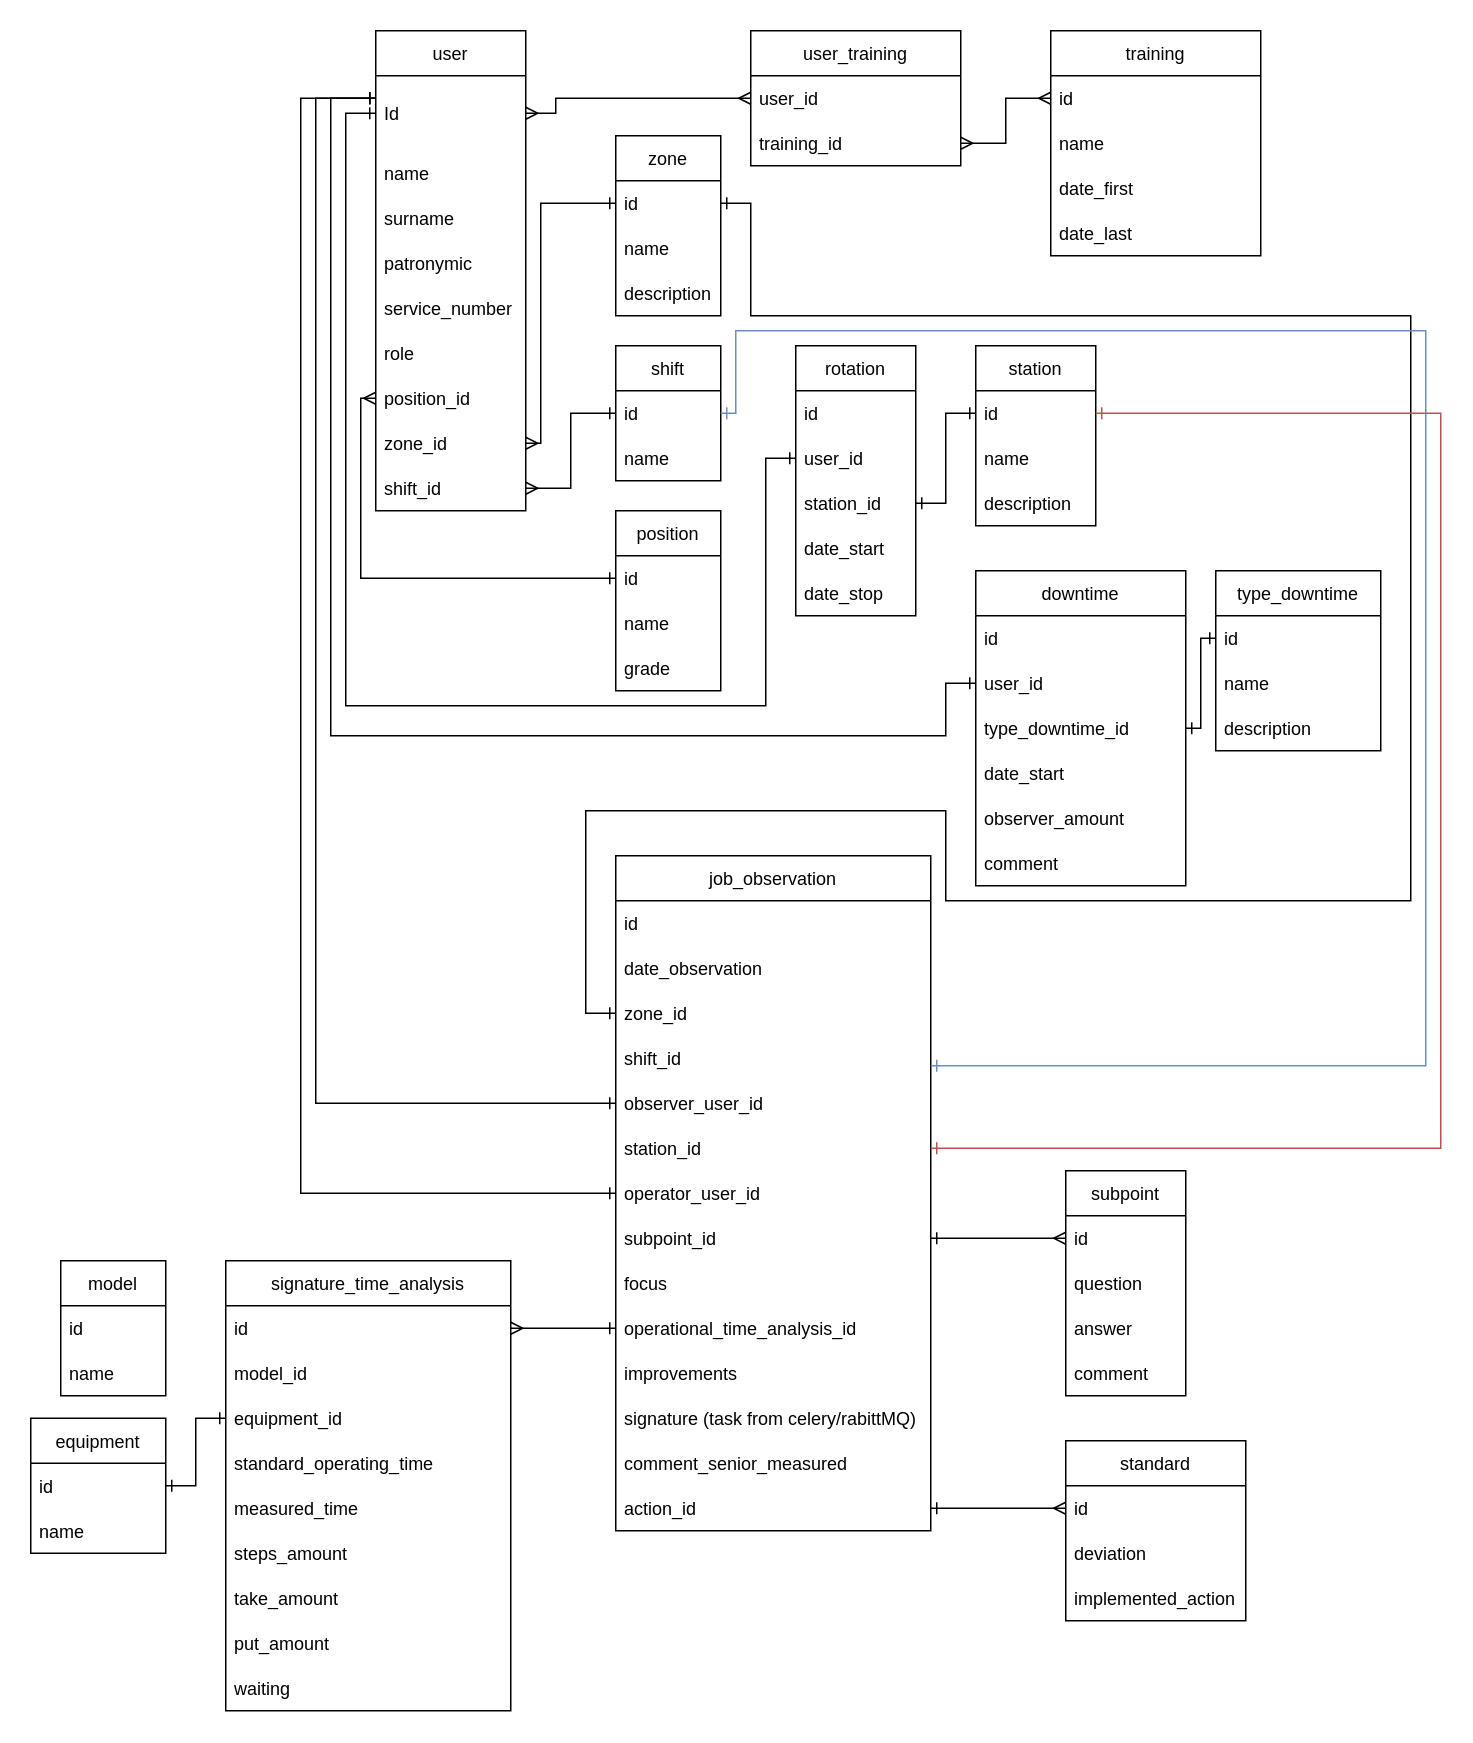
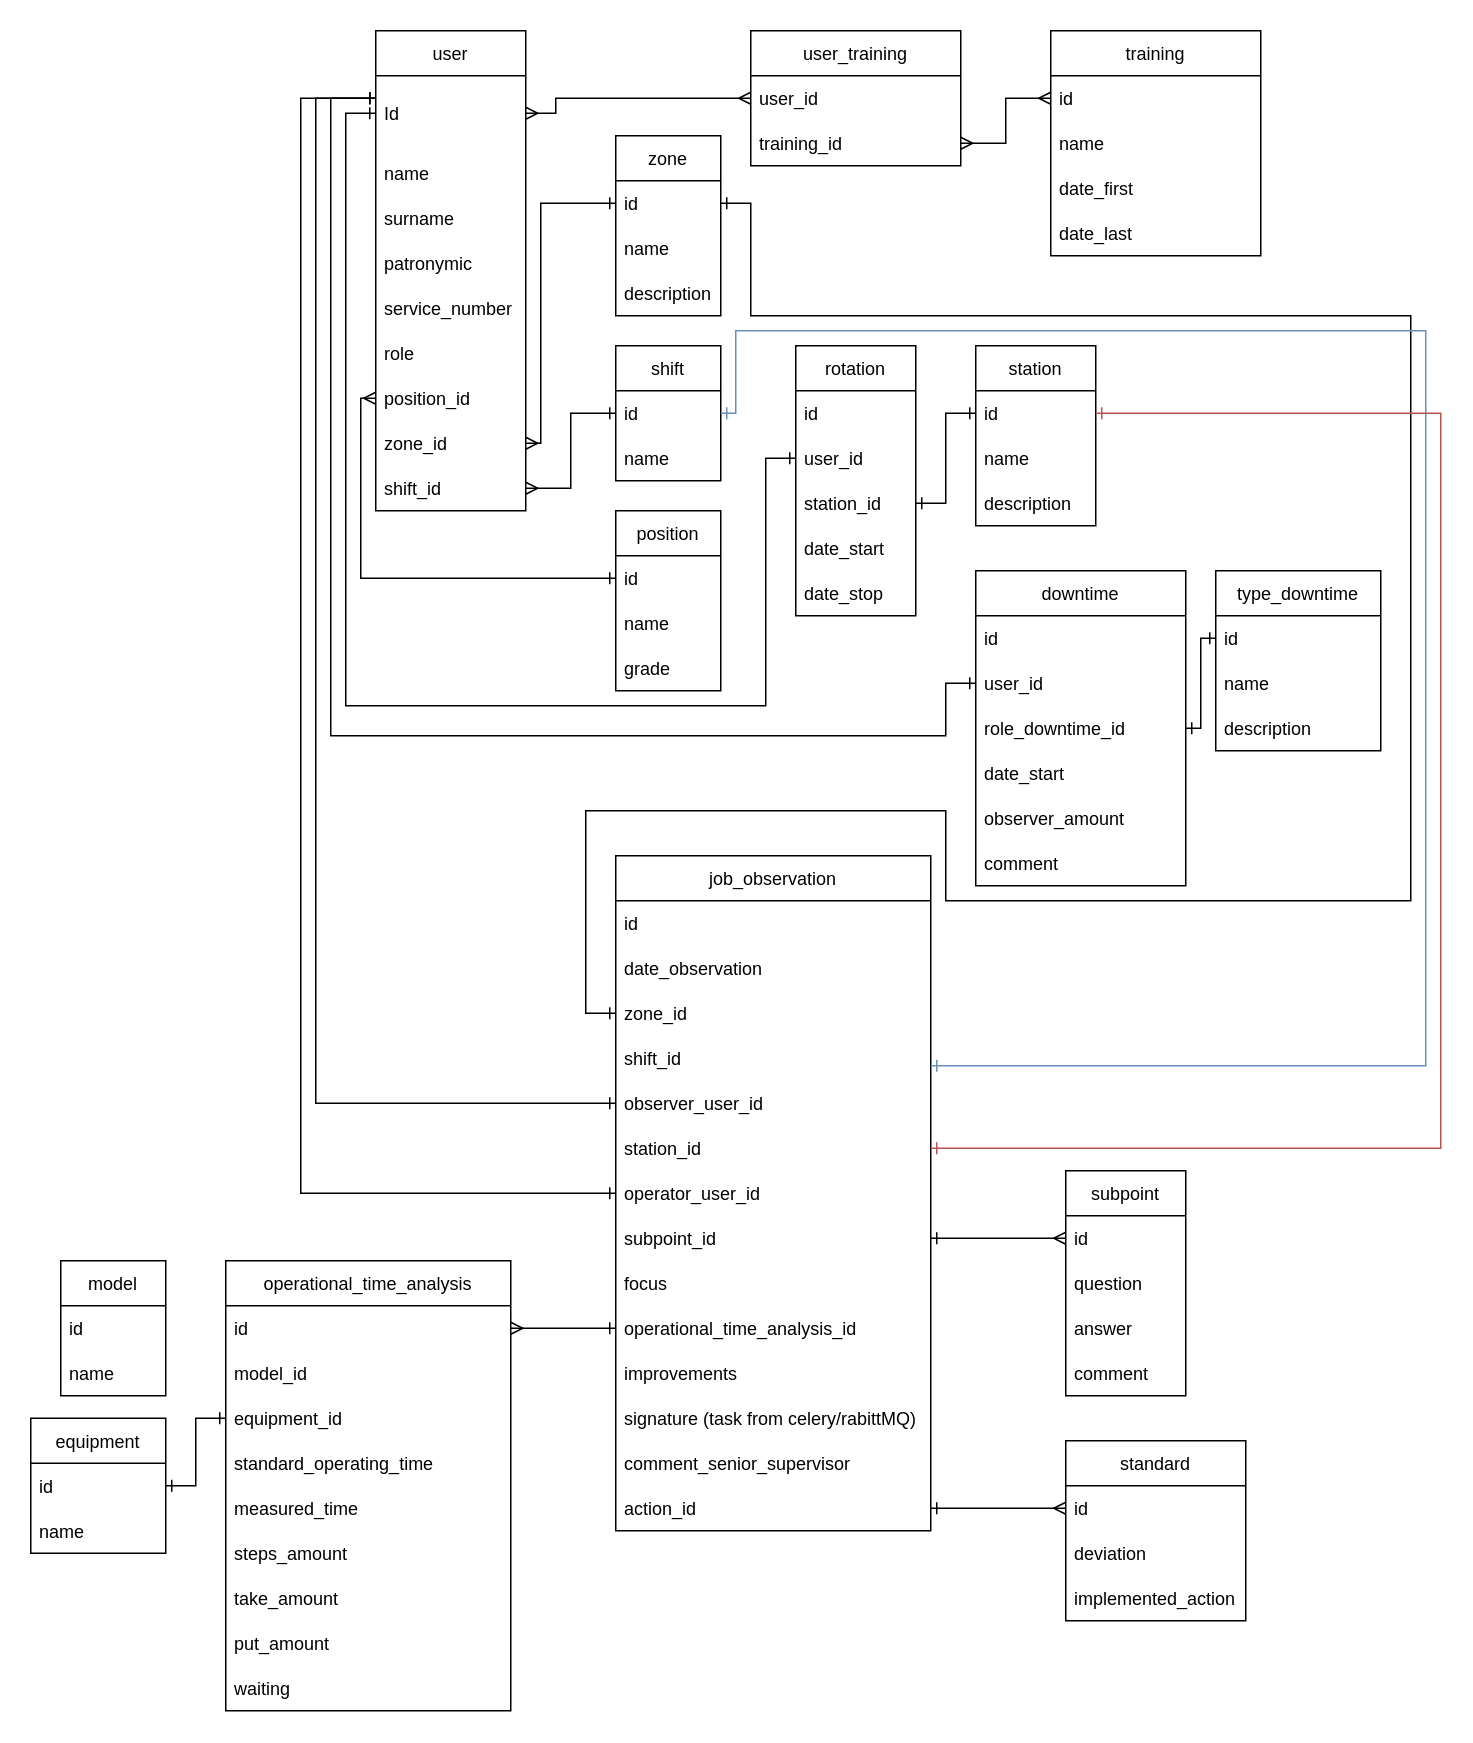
node "type_downtime_id": label "type_downtime_id" -> "role_downtime_id"
node "signature_time_analysis": label "signature_time_analysis" -> "operational_time_analysis"
node "comment_senior_measured": label "comment_senior_measured" -> "comment_senior_supervisor"
